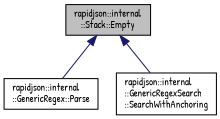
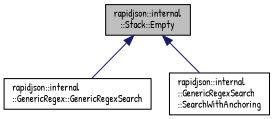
node "rapidjson::internal ::GenericRegex::Parse": label "rapidjson::internal ::GenericRegex::Parse" -> "rapidjson::internal ::GenericRegex::GenericRegexSearch"
